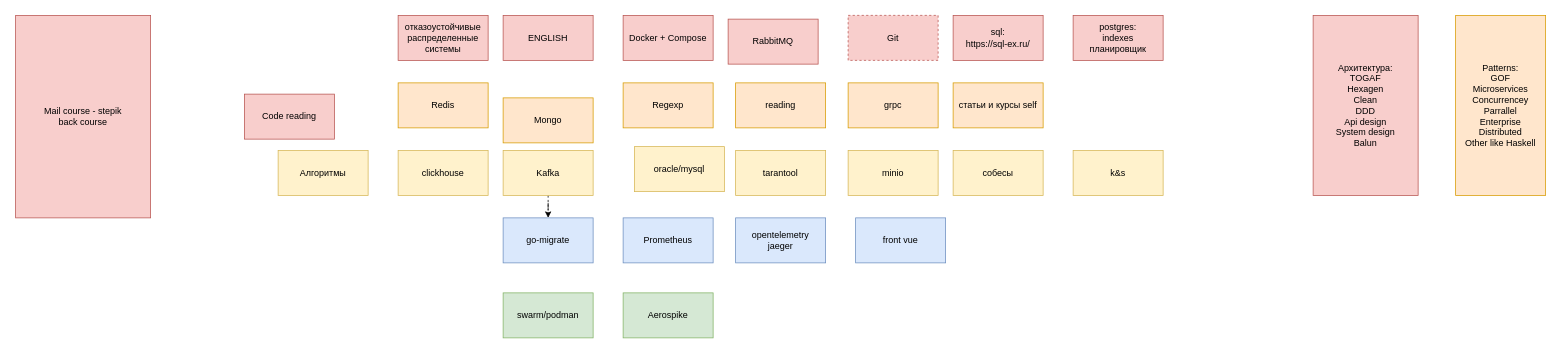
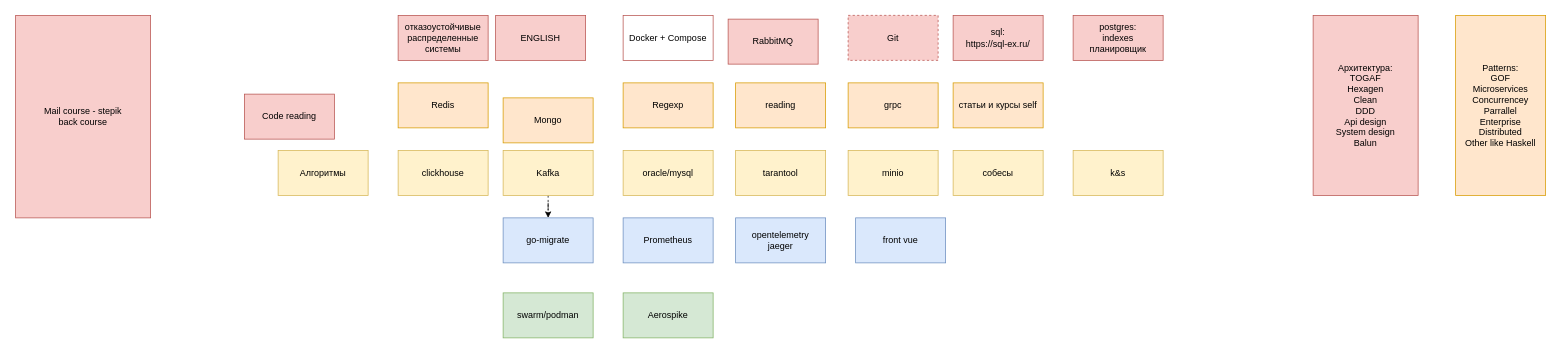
node "ENGLISH": moved (548, 38) -> (540, 38)
node "Docker + Compose": fillcolor #f8cecc -> #ffffff
node "oracle/mysql": moved (679, 169) -> (668, 173)
